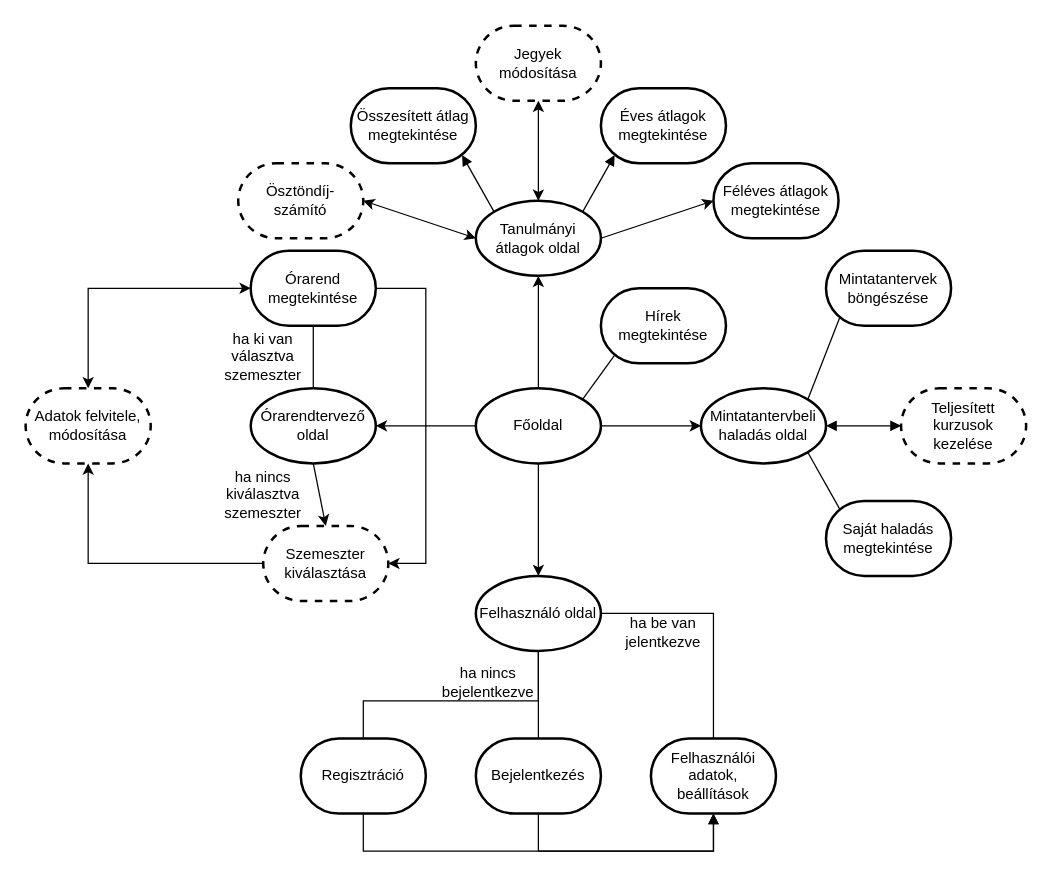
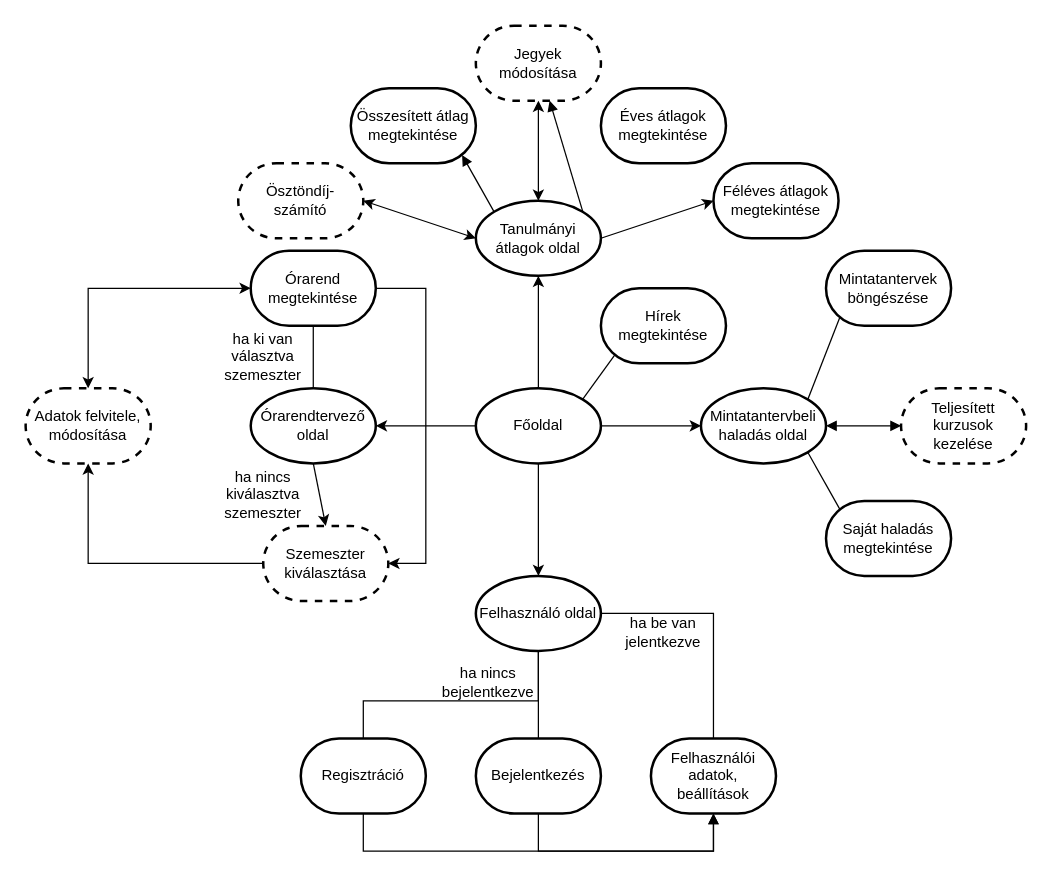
edge "Tanulmányi átlagok oldal" -> "Éves átlagok megtekintése": now "Tanulmányi átlagok oldal" -> "Jegyek módosítása"
